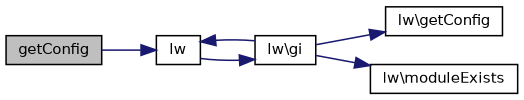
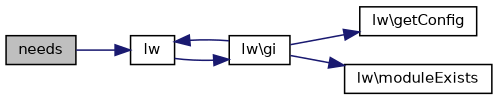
node "getConfig": label "getConfig" -> "needs"
